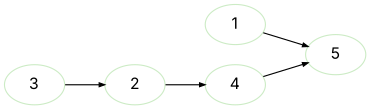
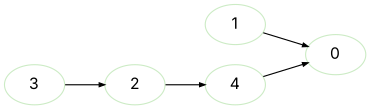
node "5": label "5" -> "0"
